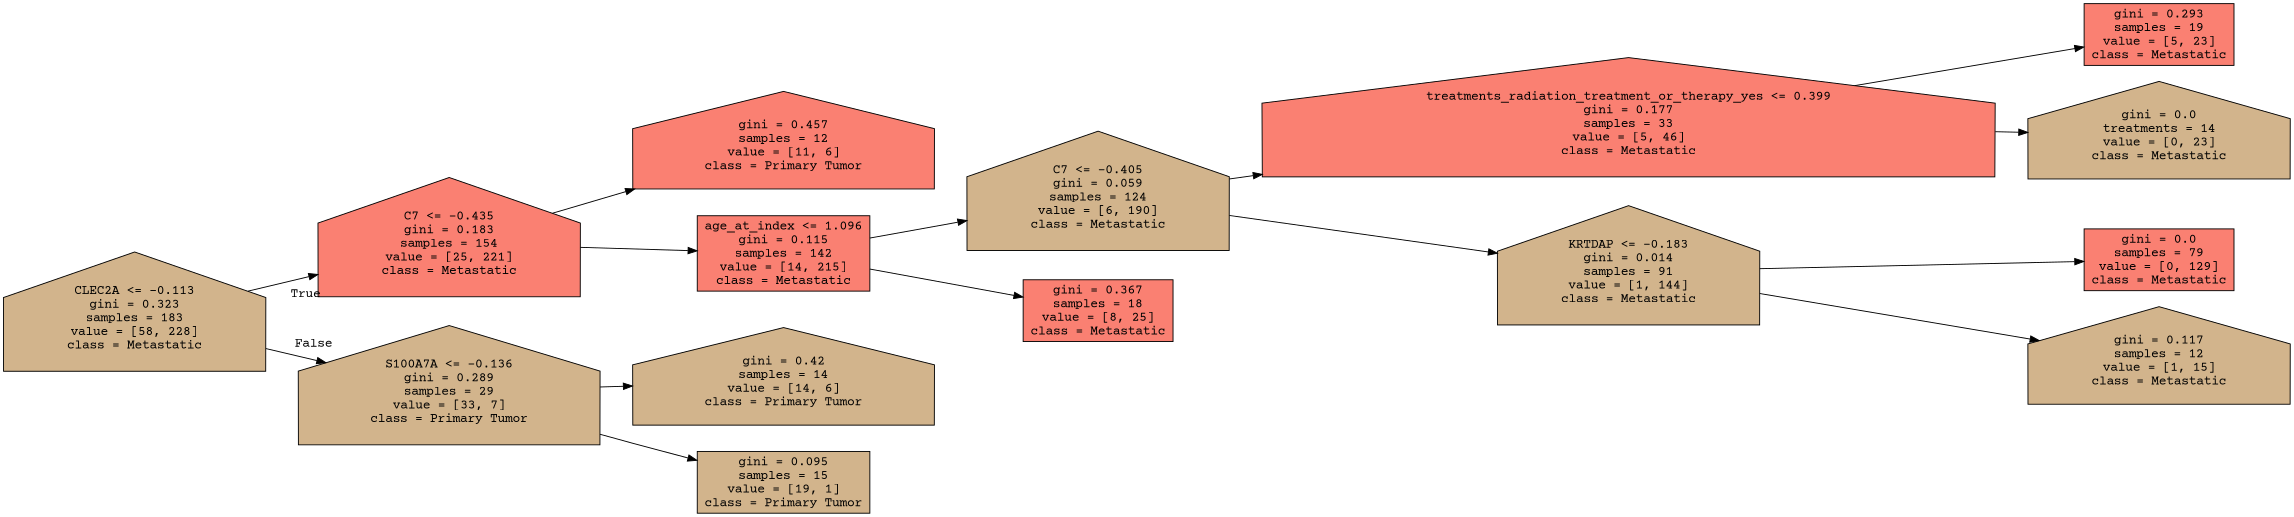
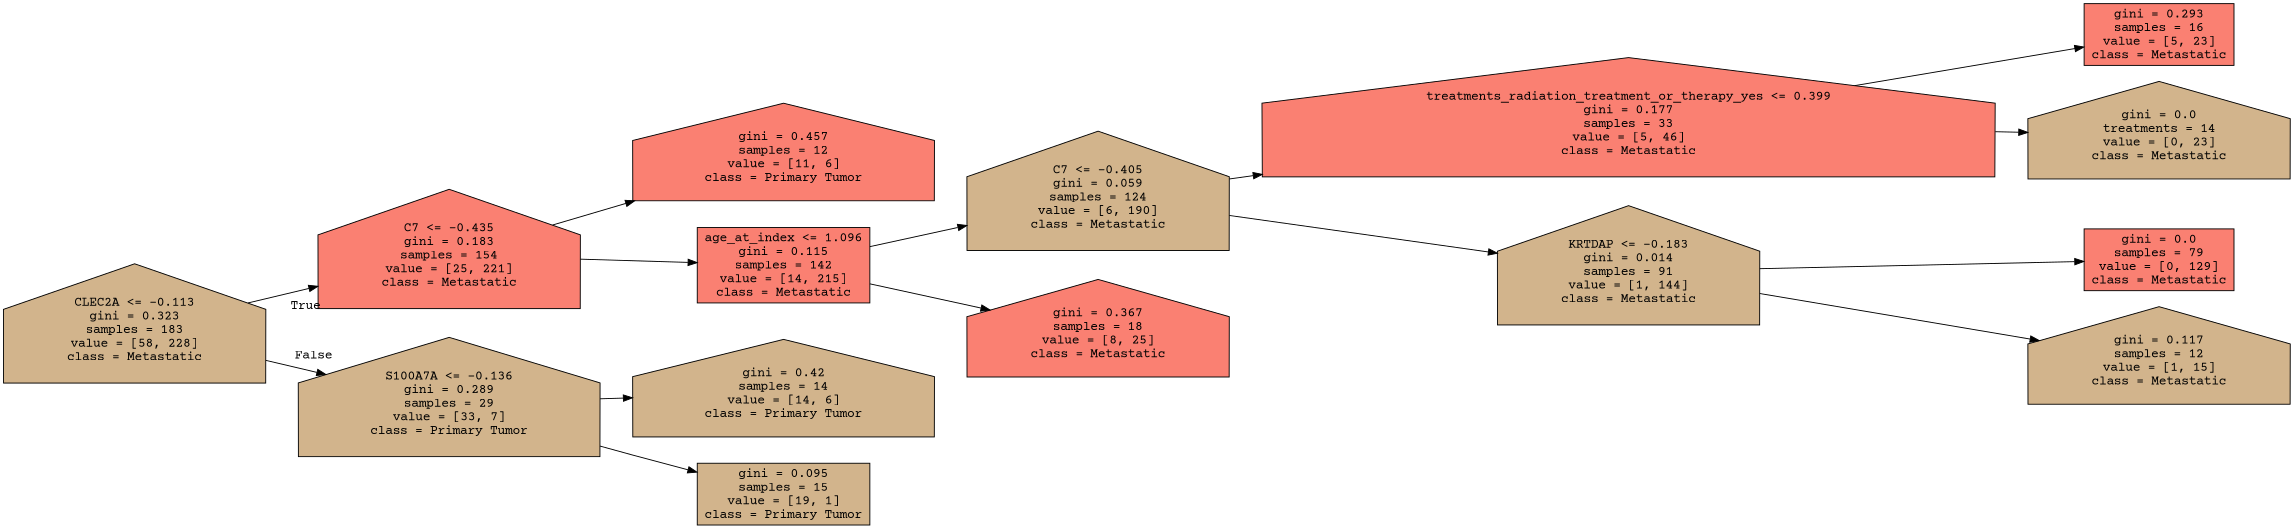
node "gini = 0.293 samples = 19 value = [5, 23] class = Metastatic": label "gini = 0.293 samples = 19 value = [5, 23] class = Metastatic" -> "gini = 0.293 samples = 16 value = [5, 23] class = Metastatic"
node "gini = 0.367 samples = 18 value = [8, 25] class = Metastatic": shape box -> house
